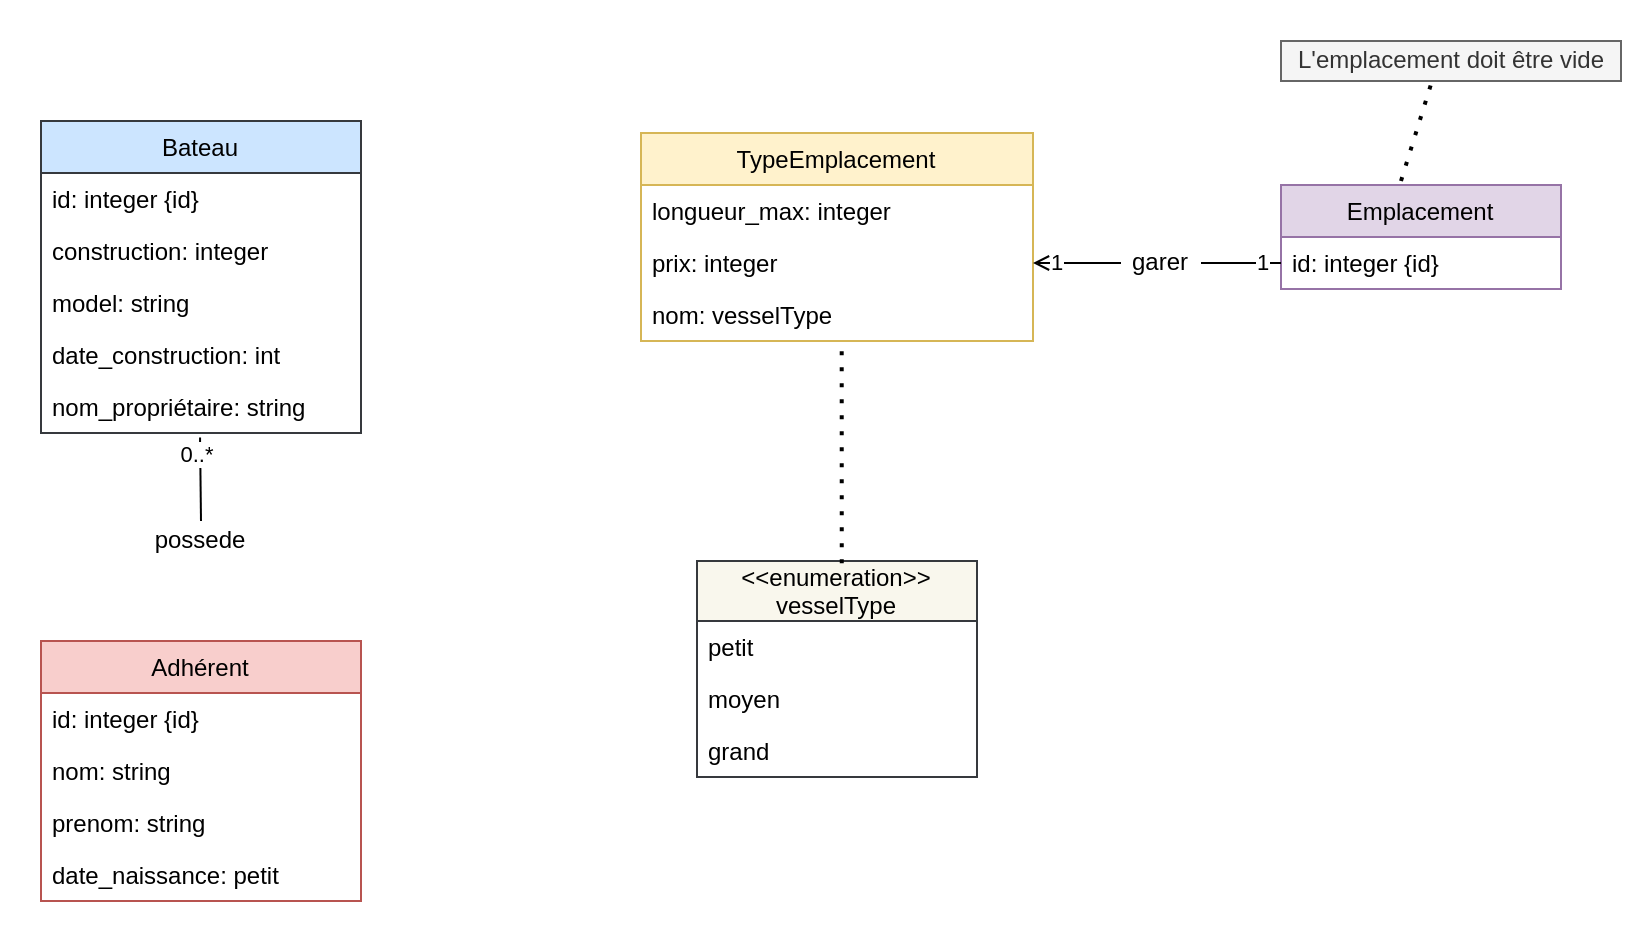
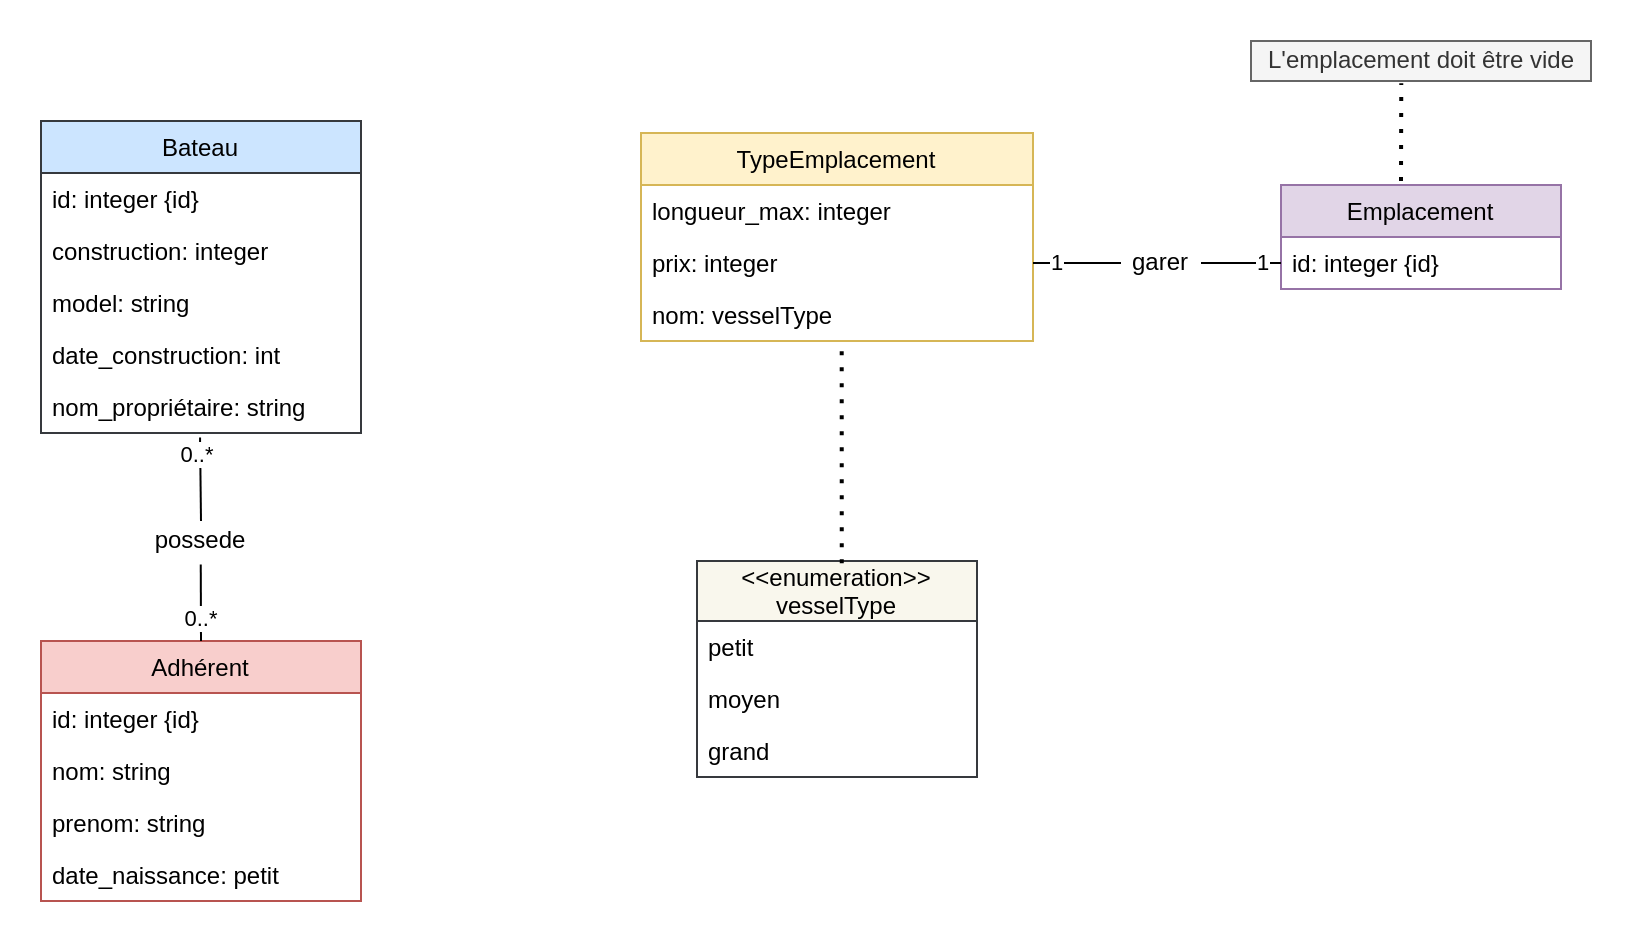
node "L'emplacement doit être vide": moved (1451, 61) -> (1421, 61)
edge "garer" -> "prix: integer": arrowhead open -> none
edge "possede" -- "Adhérent": added, label "0..*"
